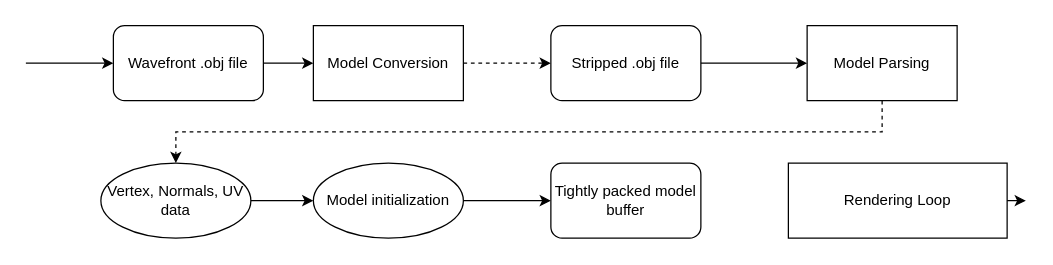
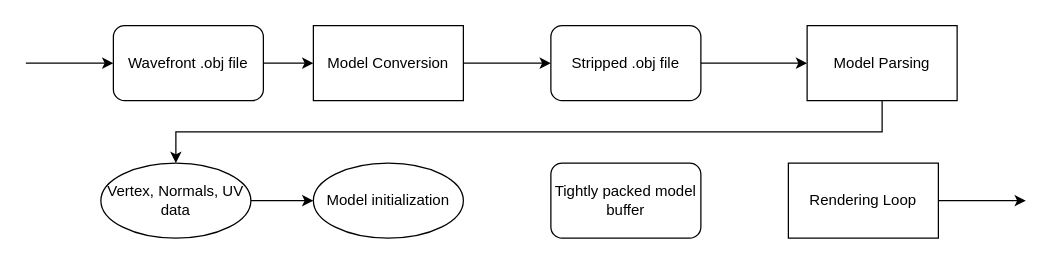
edge "Model Conversion" -> "Stripped .obj file": style dashed -> solid
edge "Model Parsing" -> "Vertex, Normals, UV data": style dashed -> solid
edge "Model initialization" -> "Tightly packed model buffer": removed
node "Rendering Loop": size 219x75 -> 150x75
